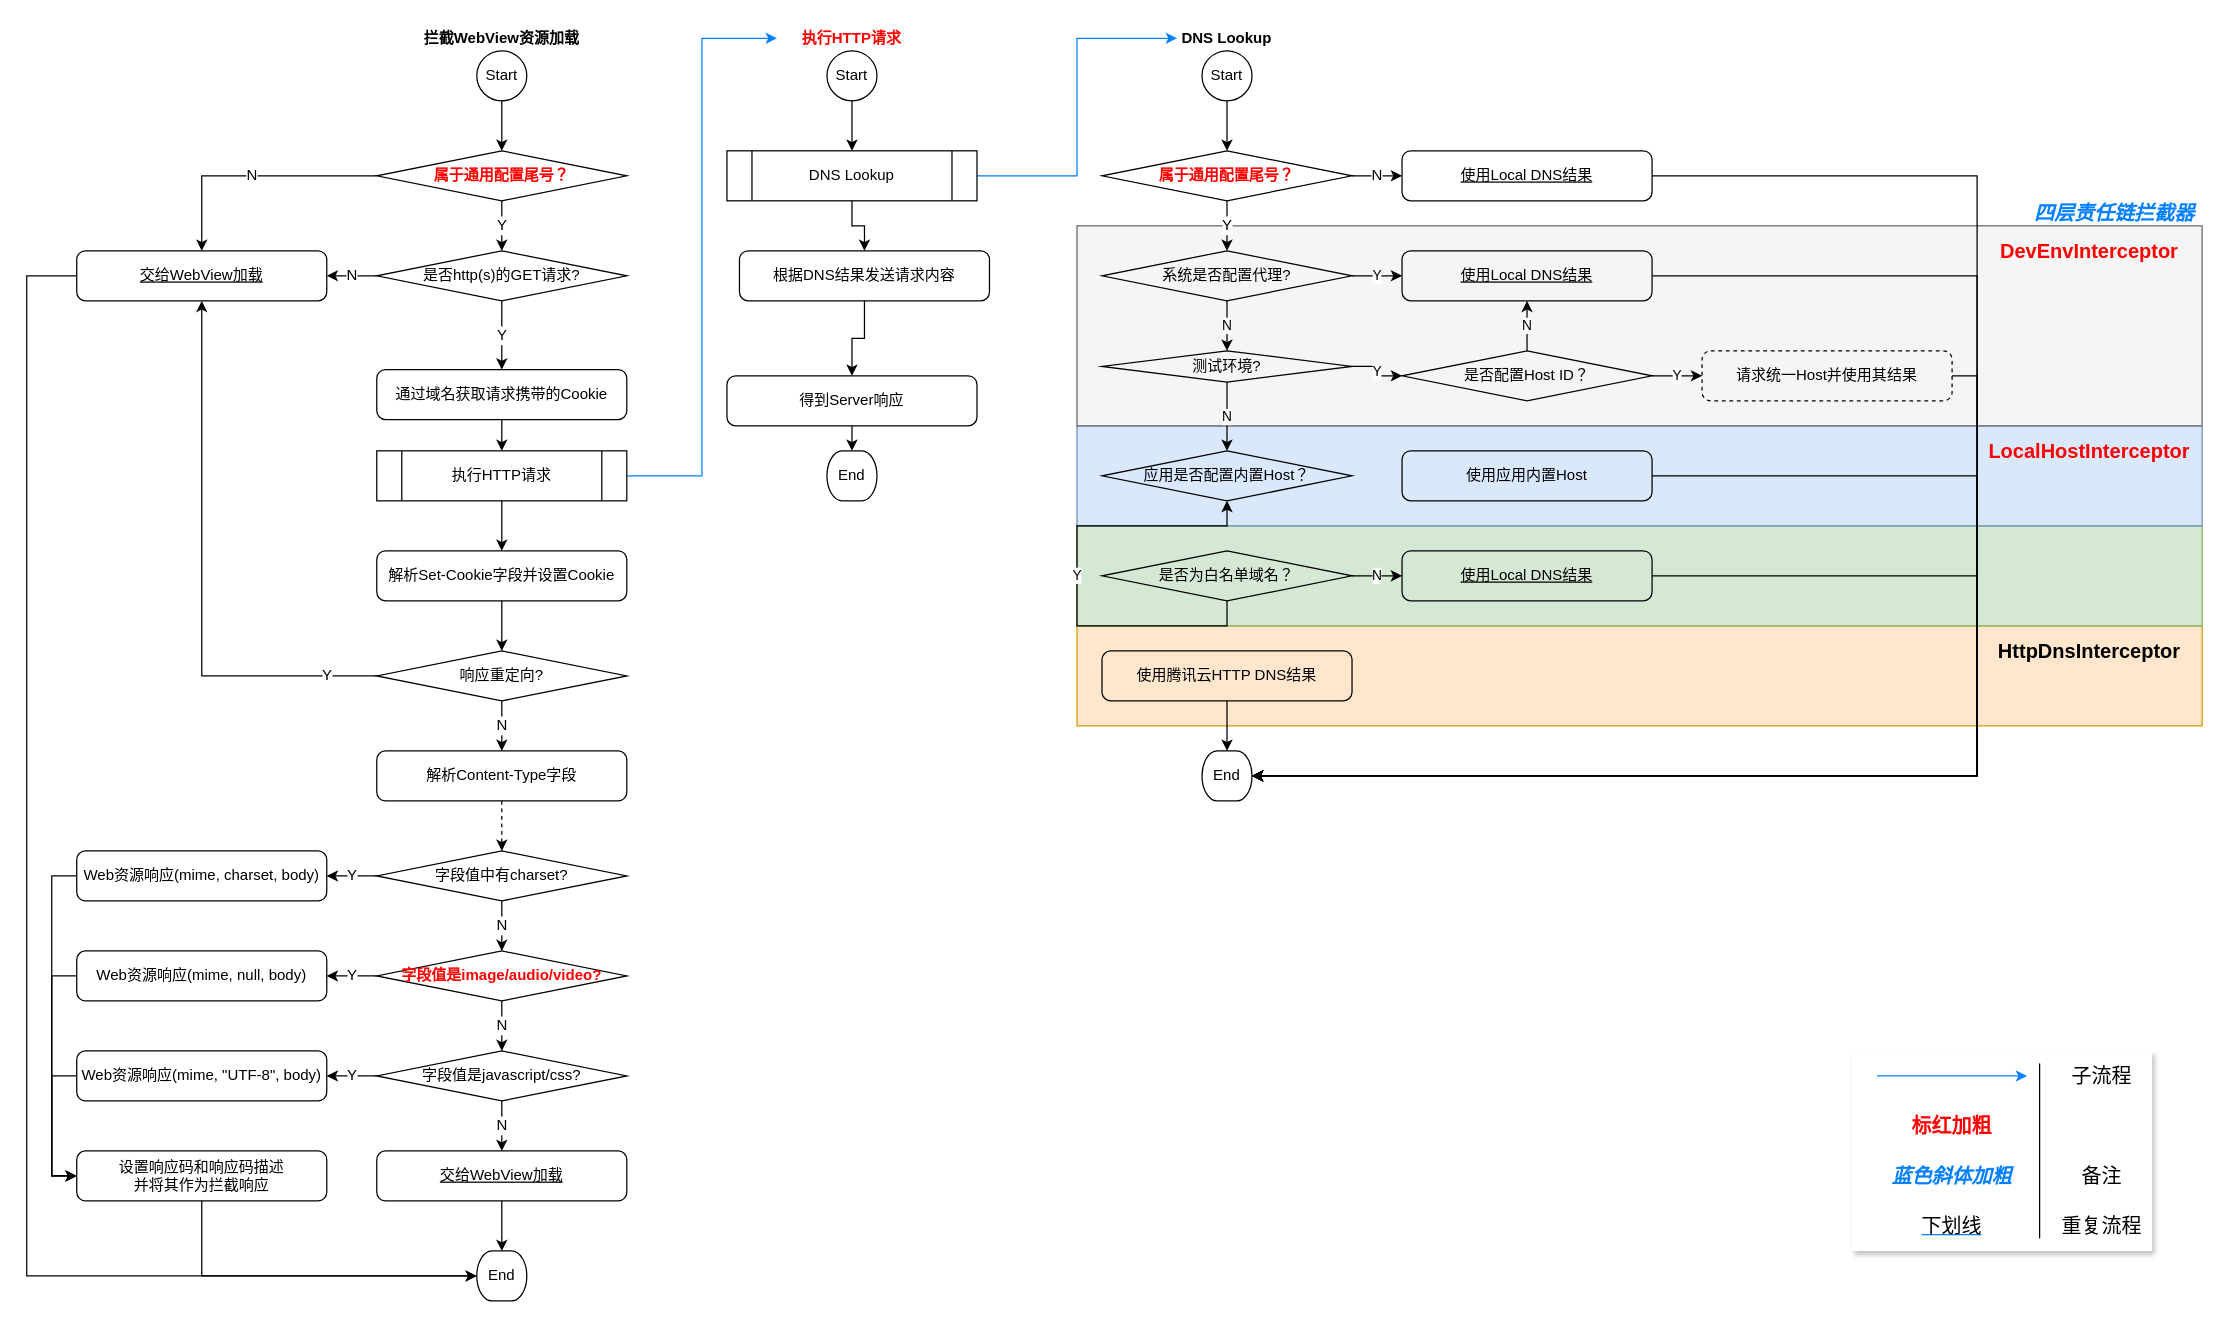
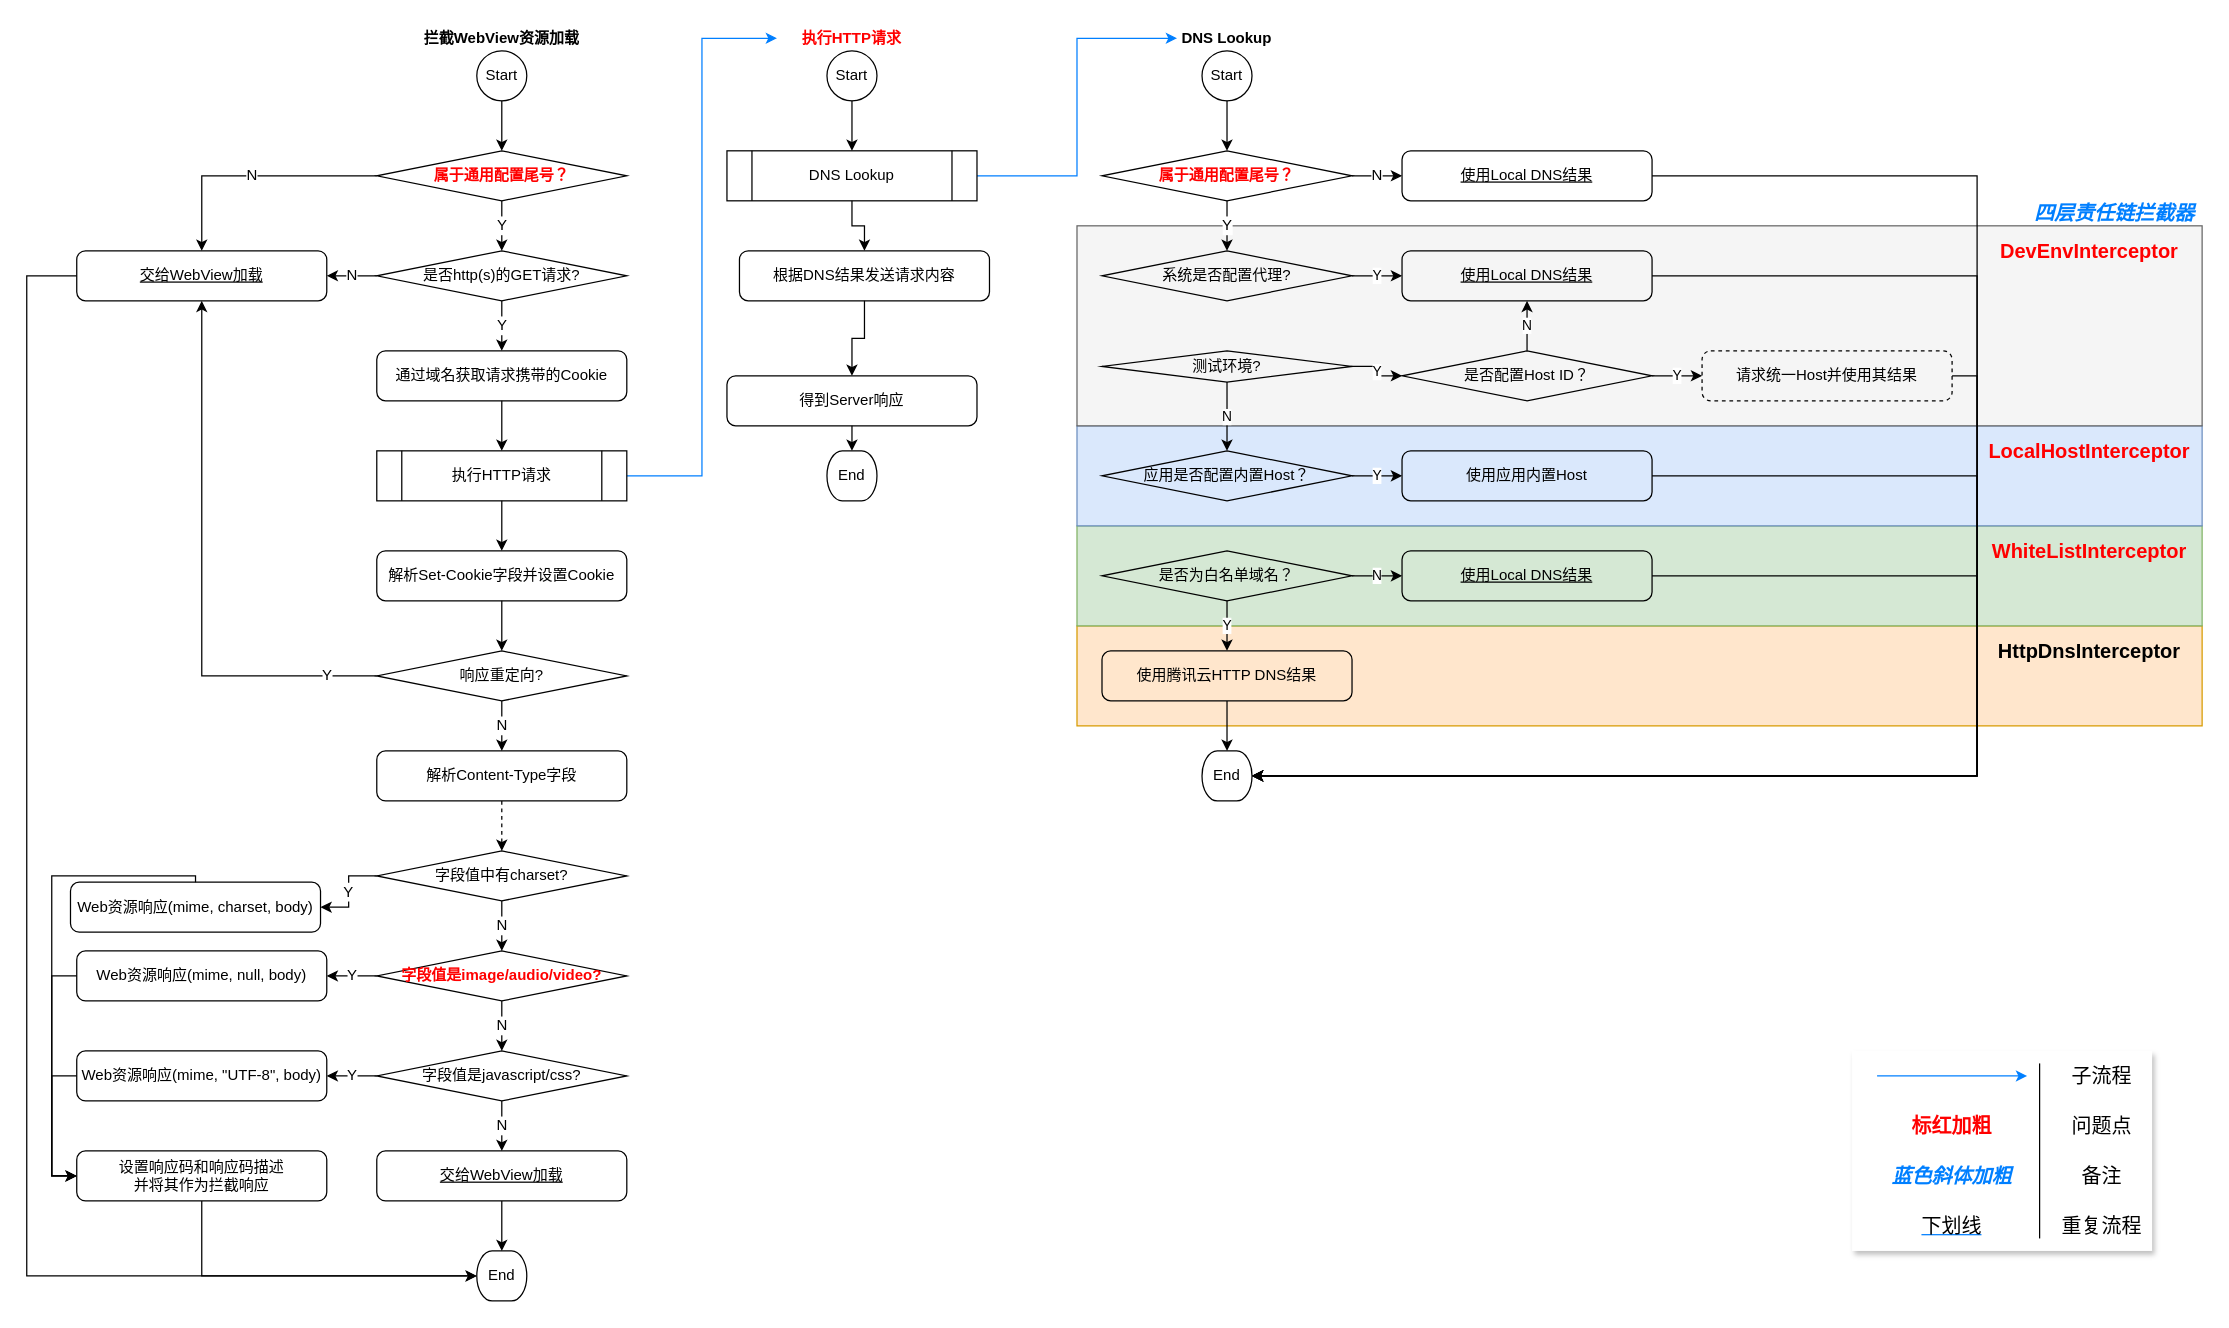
edge "系统是否配置代理?" -> "测试环境?": removed, label "N"
node "通过域名获取请求携带的Cookie": moved (502, 394) -> (502, 376)
edge "应用是否配置内置Host？" -> "使用应用内置Host": added, label "Y"
node "WhiteListInterceptor": added
edge "是否为白名单域名？" -> "应用是否配置内置Host？": now "是否为白名单域名？" -> "使用腾讯云HTTP DNS结果"
node "Web资源响应(mime, charset, body)": moved (202, 876) -> (195, 907)
node "问题点": added
